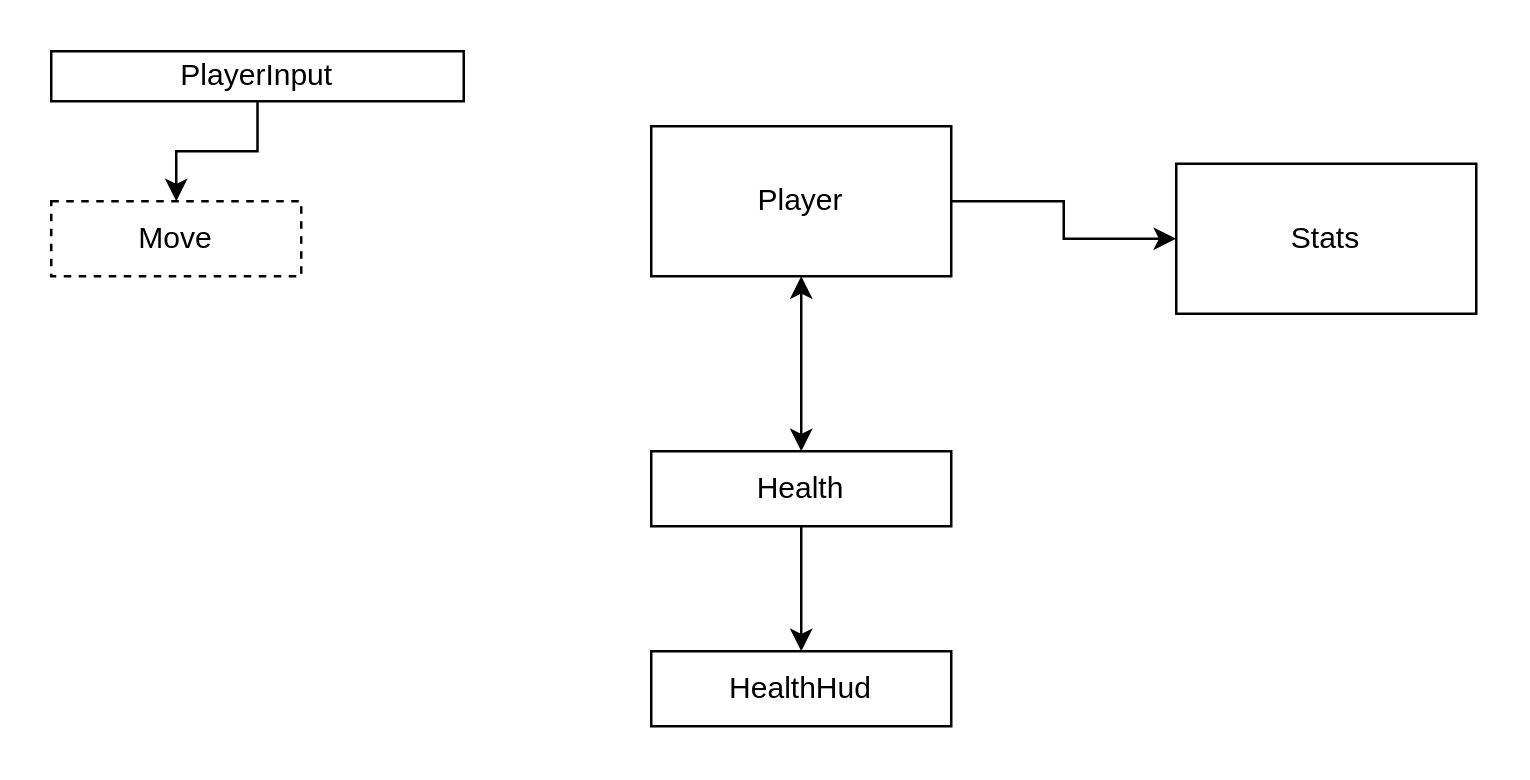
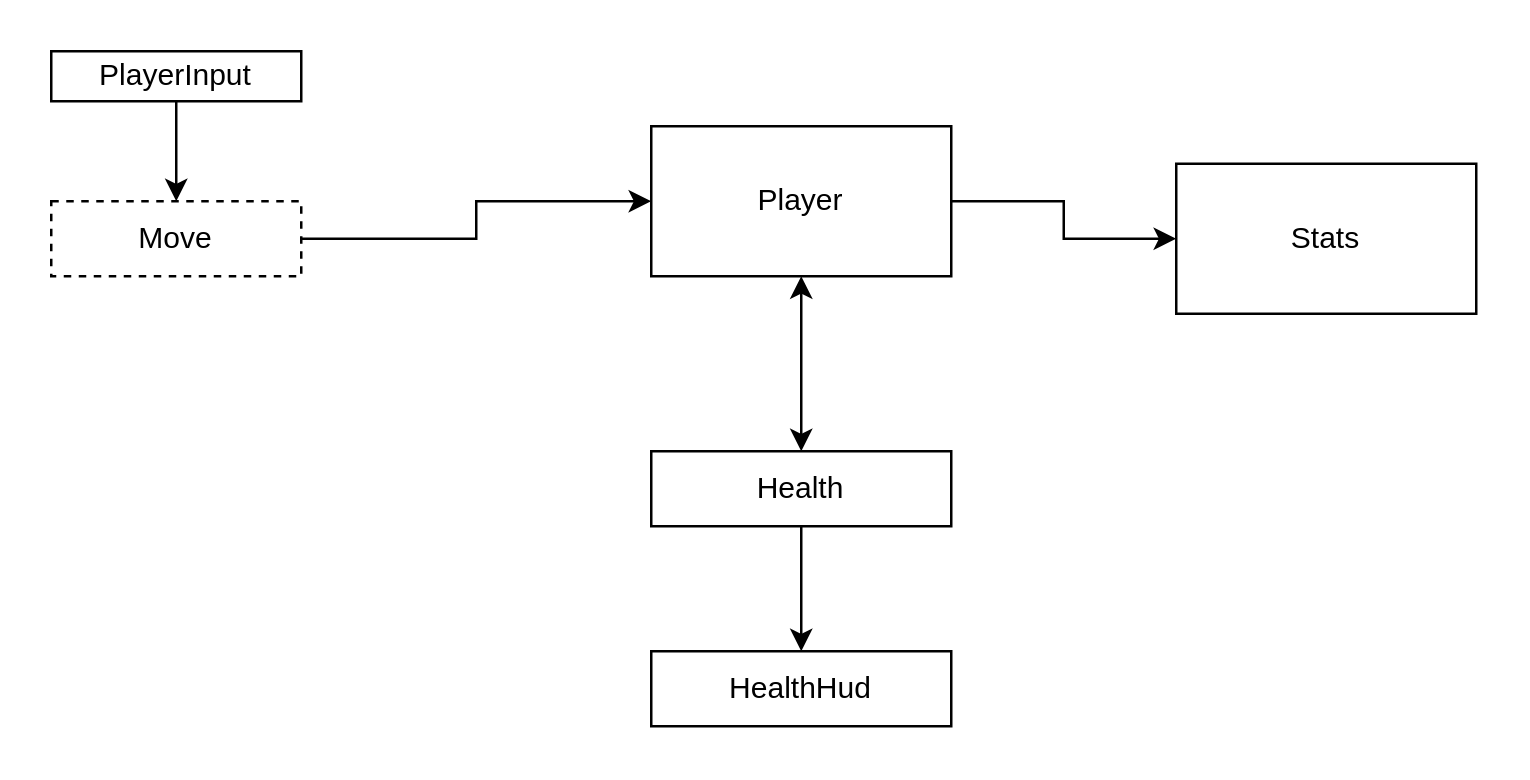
node "PlayerInput": size 413x50 -> 250x50
edge "Move" -> "Player": added
